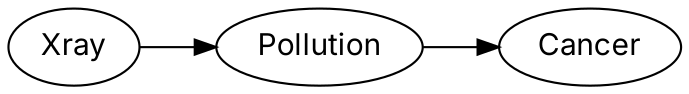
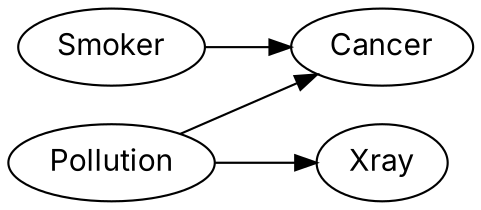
node "Smoker": added
edge "Xray" -> "Pollution": reversed
